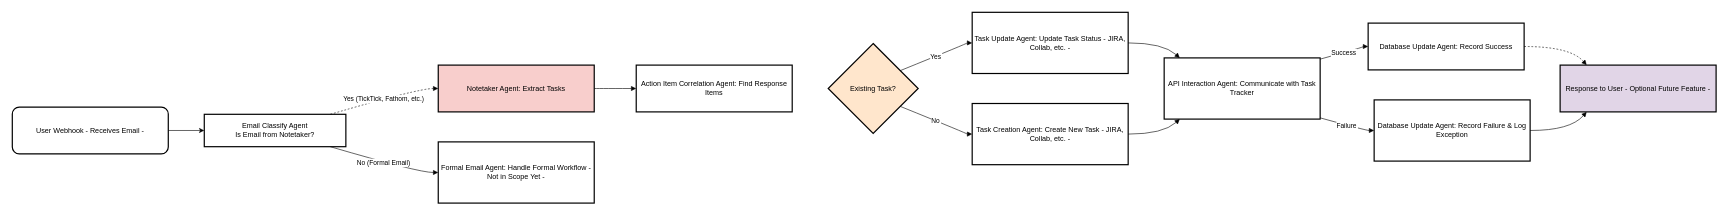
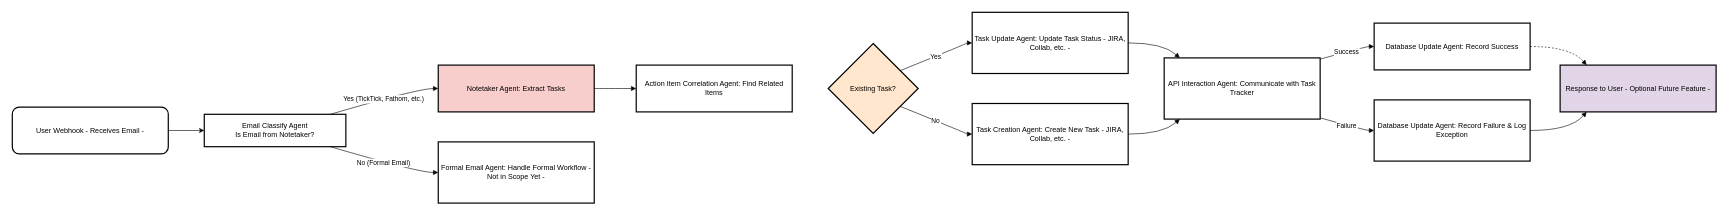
node "Database Update Agent: Record Success": moved (1446, 47) -> (1452, 47)
node "Action Item Correlation Agent: Find Response Items": label "Action Item Correlation Agent: Find Response Items" -> "Action Item Correlation Agent: Find Related Items"
edge "Email Classify Agent Is Email from Notetaker?" -> "Notetaker Agent: Extract Tasks": style dashed -> solid
